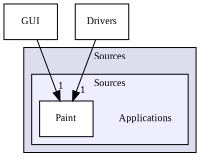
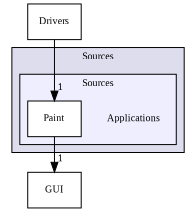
edge "GUI" -> "Paint": reversed
